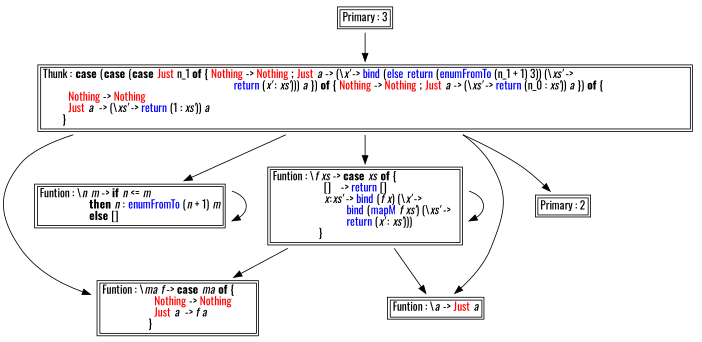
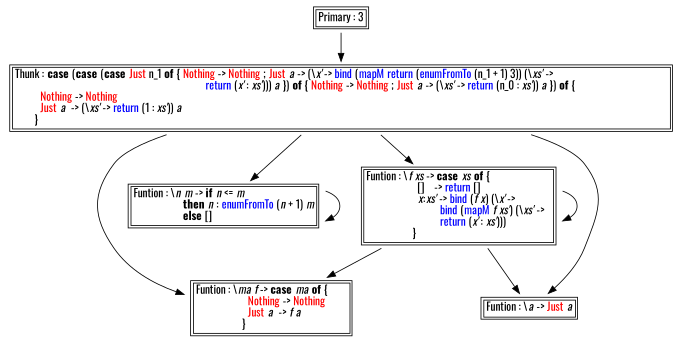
node "Thunk :": text "else" -> "mapM"
node "Primary : 2": removed
